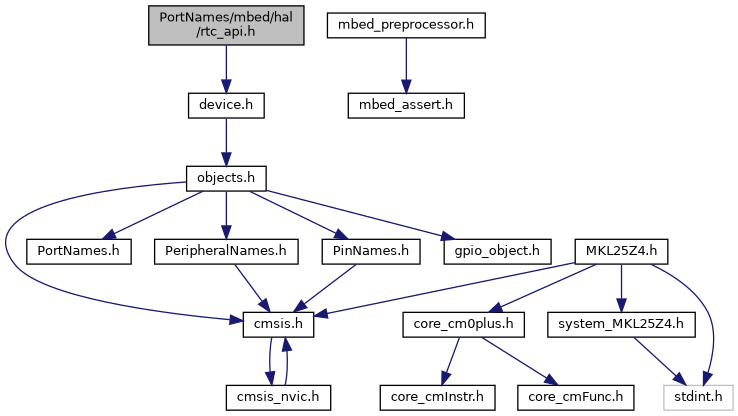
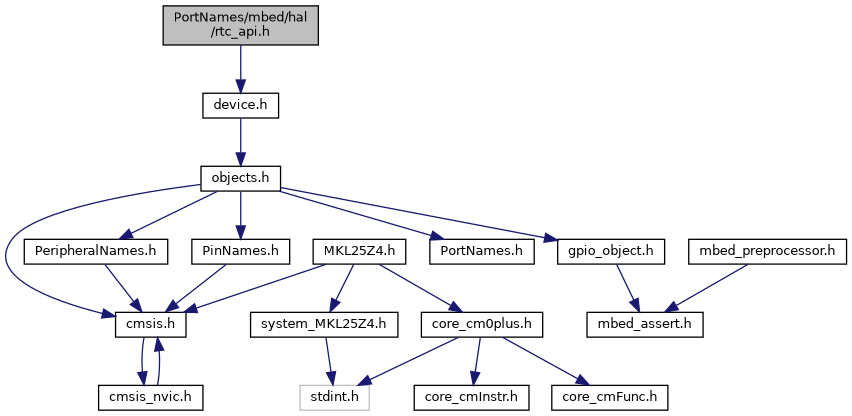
edge "gpio_object.h" -> "mbed_assert.h": added
edge "MKL25Z4.h" -> "stdint.h": now "core_cm0plus.h" -> "stdint.h"
